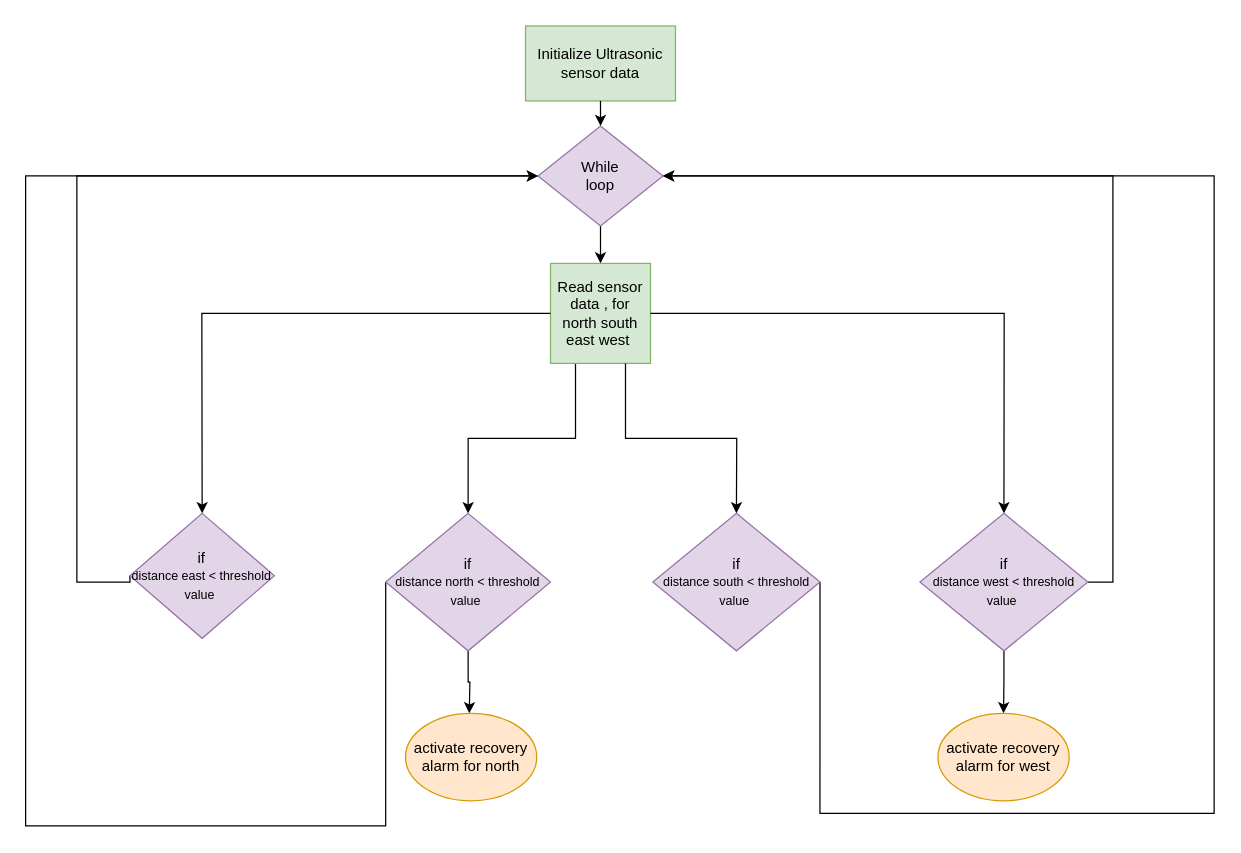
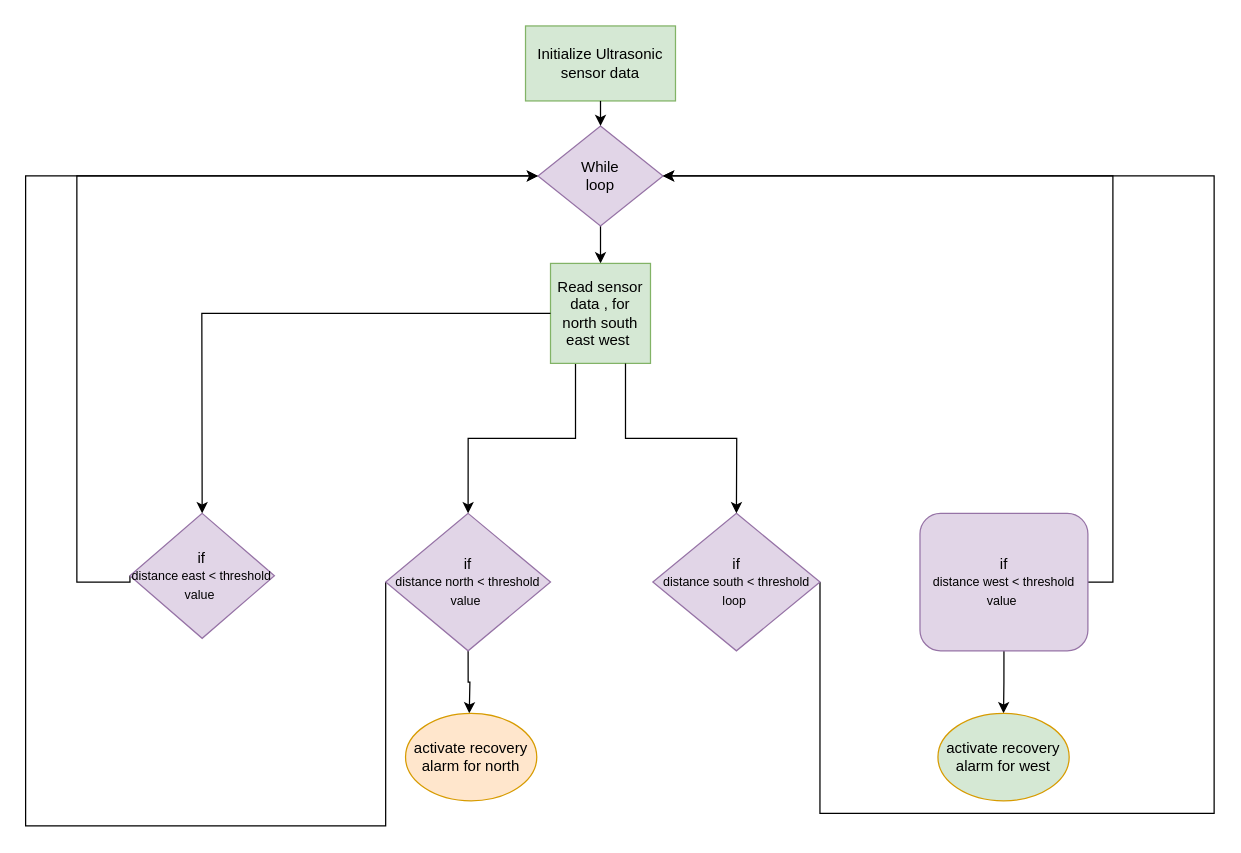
edge "Read sensor data , for north south east west" -> "if distance west < threshold value": removed
node "if distance south < threshold value": label "if distance south < threshold value" -> "if distance south < threshold loop"
node "if distance west < threshold value": shape diamond -> rounded rectangle
node "activate recovery alarm for west": fillcolor #ffe6cc -> #d5e8d4
